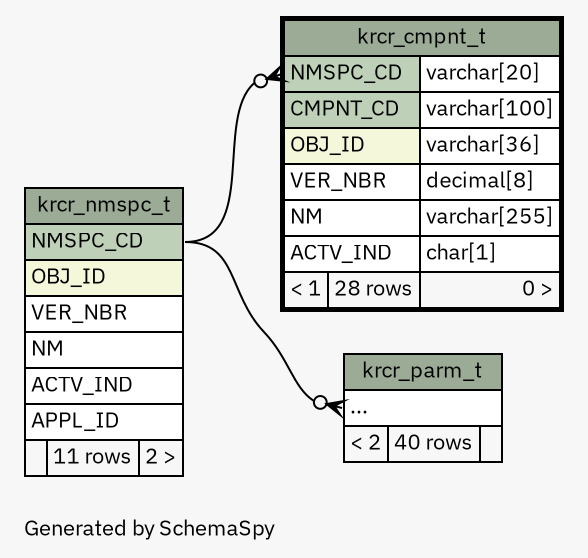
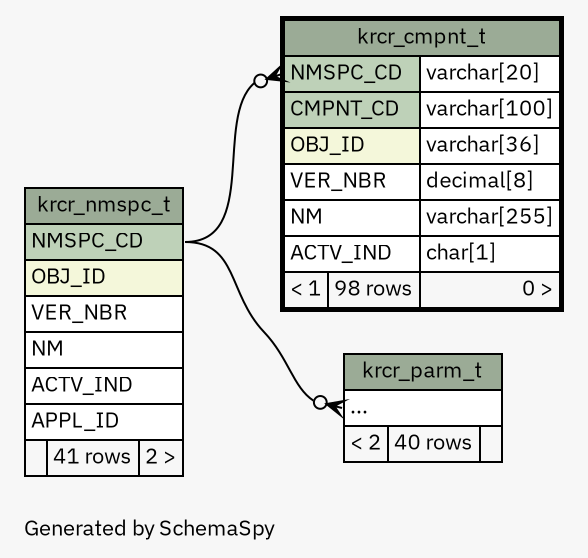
node "krcr_cmpnt_t": text "28 rows" -> "98 rows"
node "krcr_nmspc_t": text "11 rows" -> "41 rows"
